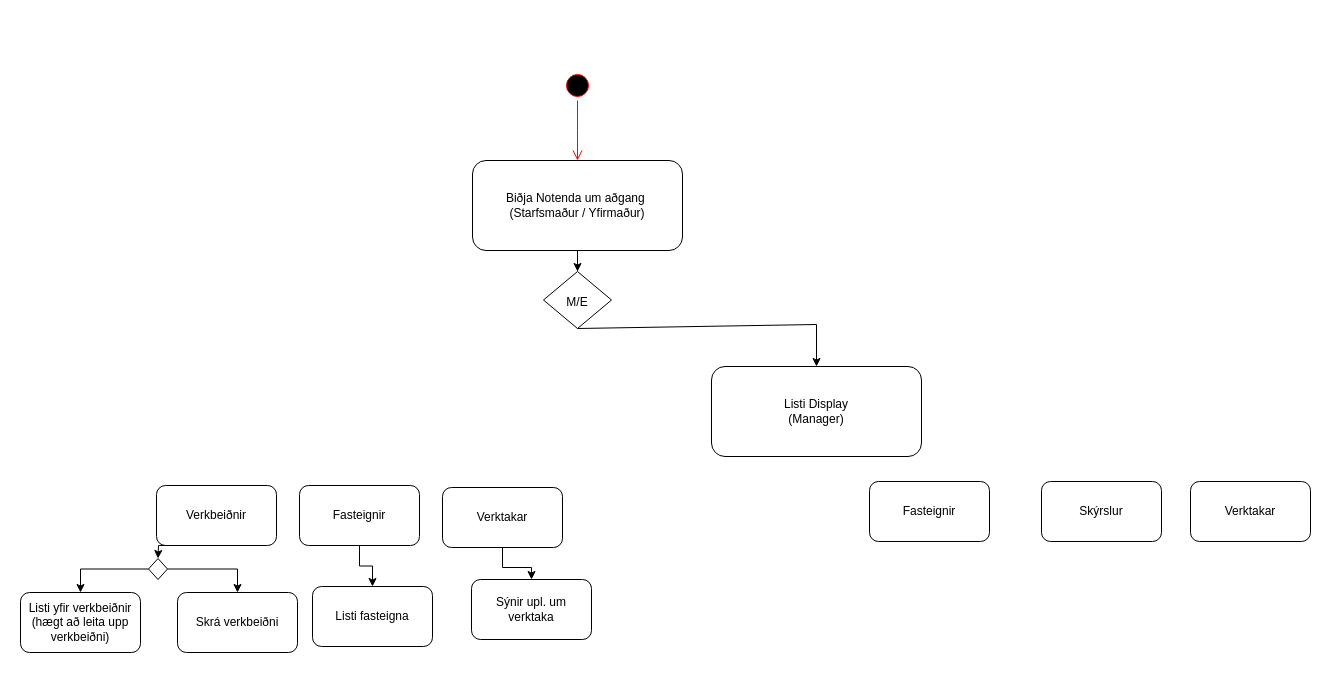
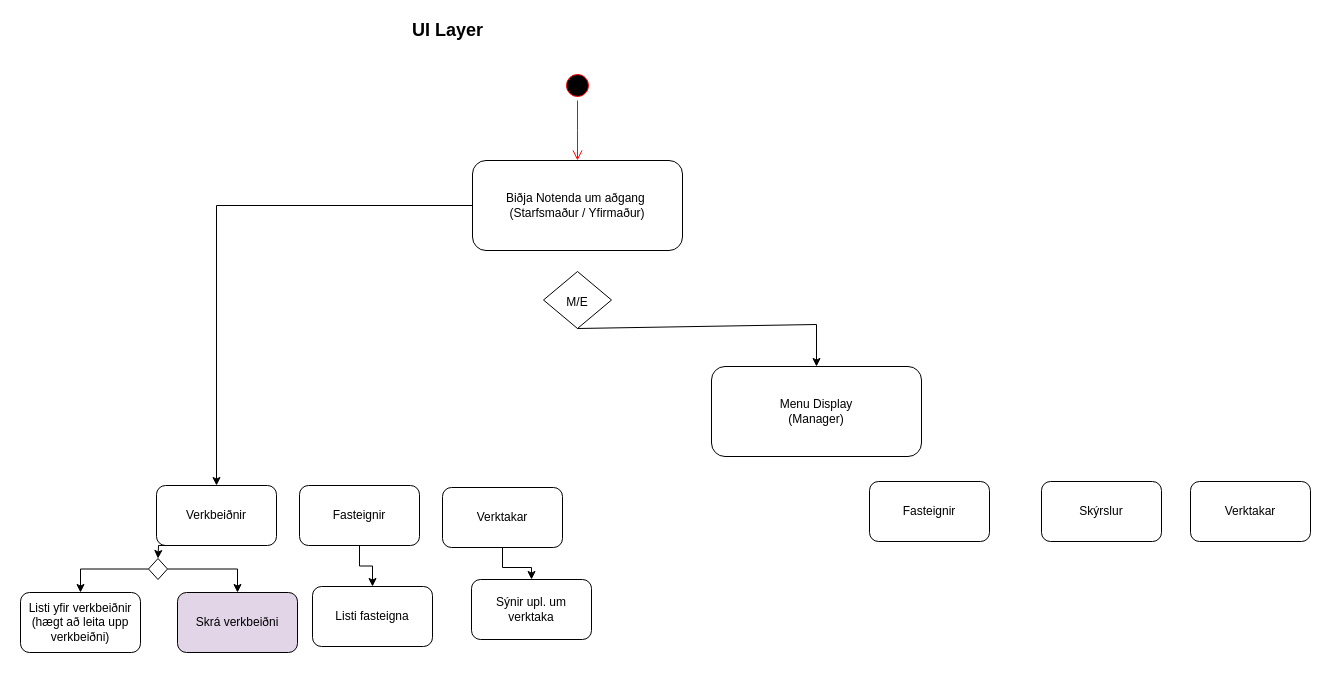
node "UI Layer": added
edge "Biðja Notenda um aðgang (Starfsmaður / Yfirmaður)" -> "M/E": now "Biðja Notenda um aðgang (Starfsmaður / Yfirmaður)" -> "Verkbeiðnir"
node "Listi Display (Manager)": label "Listi Display (Manager)" -> "Menu Display (Manager)"
node "Skrá verkbeiðni": fillcolor #ffffff -> #e1d5e7
